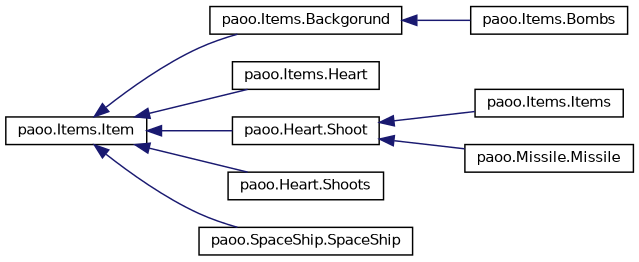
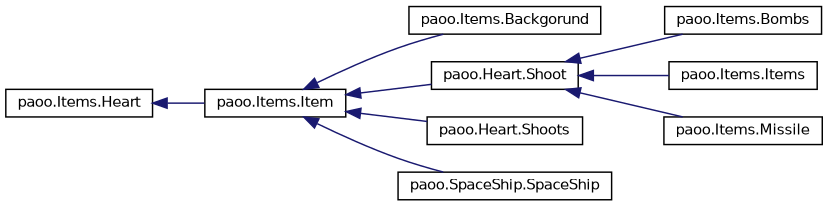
edge "paoo.Items.Bombs" -> "paoo.Items.Backgorund": now "paoo.Items.Bombs" -> "paoo.Heart.Shoot"
edge "paoo.Items.Heart" -> "paoo.Items.Item": reversed
node "paoo.Missile.Missile": label "paoo.Missile.Missile" -> "paoo.Items.Missile"
